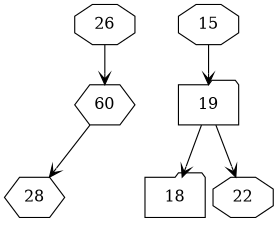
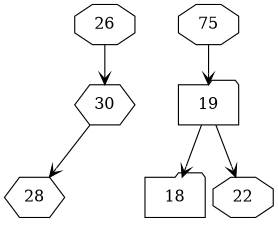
node "15": label "15" -> "75"
node "60": label "60" -> "30"
